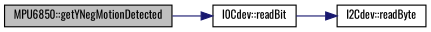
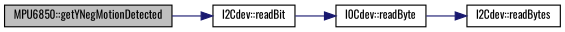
node "I0Cdev::readBit": label "I0Cdev::readBit" -> "I2Cdev::readBit"
node "I2Cdev::readByte": label "I2Cdev::readByte" -> "I0Cdev::readByte"
node "I2Cdev::readBytes": added
